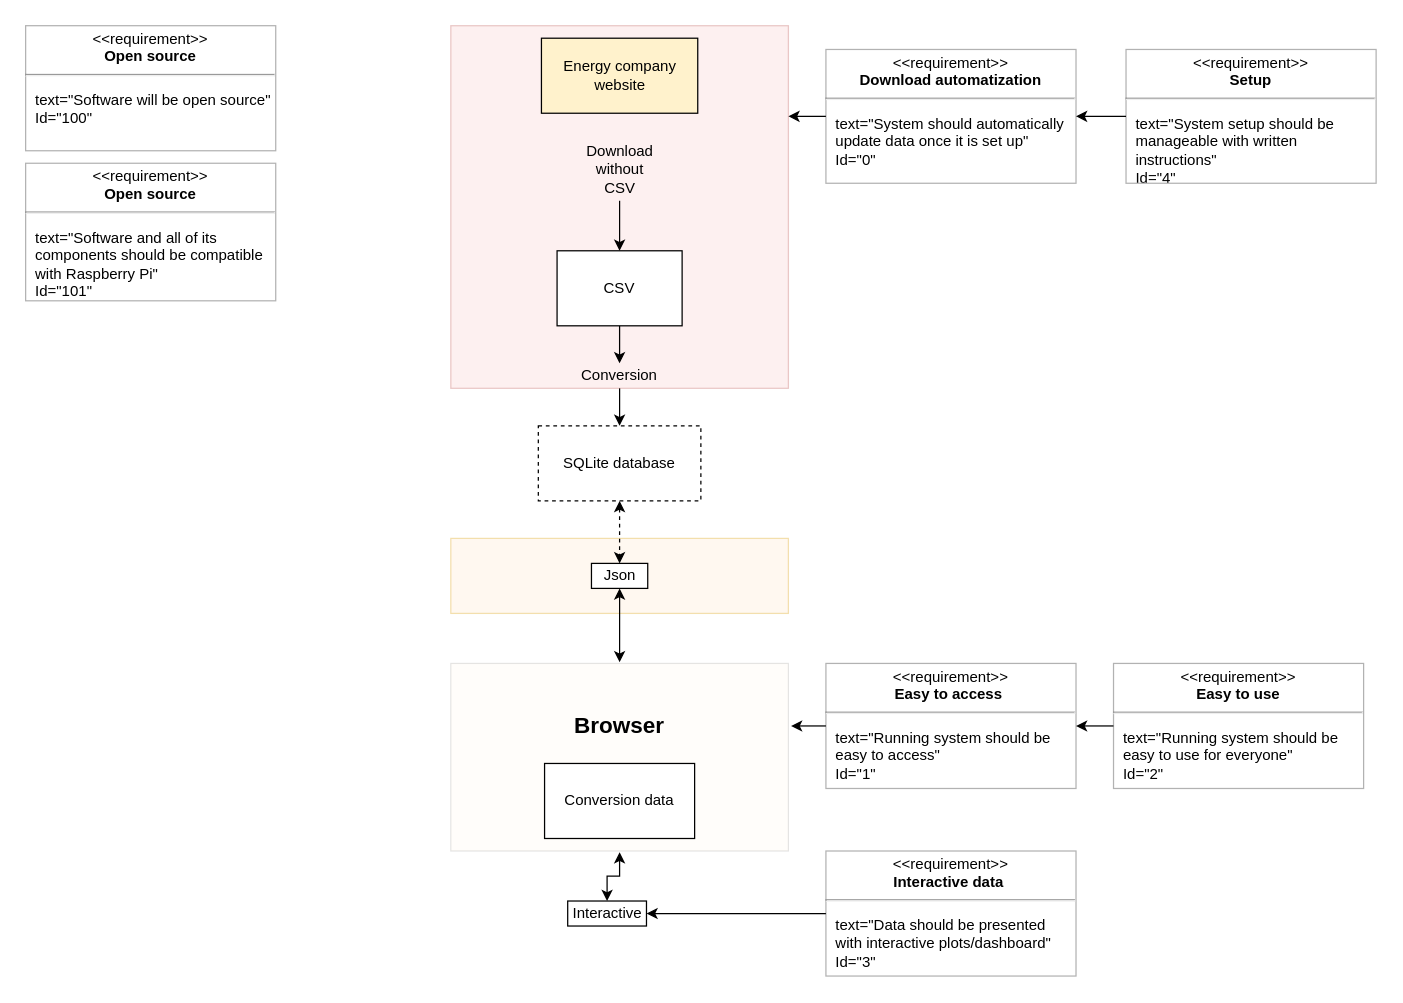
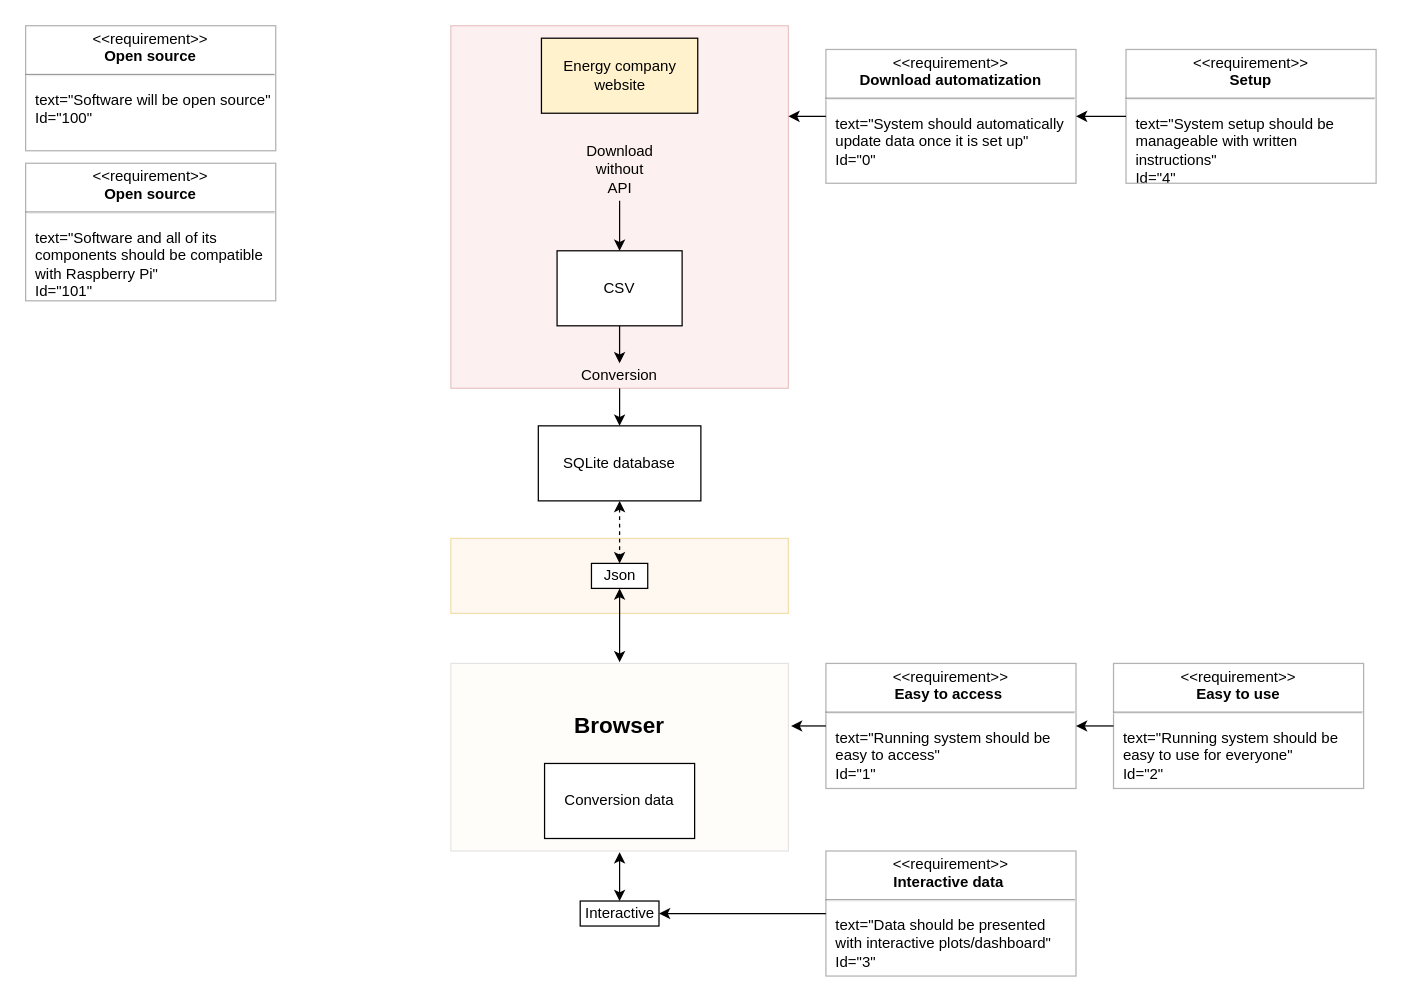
node "Download without CSV": label "Download without CSV" -> "Download without API"
node "SQLite database": style dashed -> solid
node "Interactive": moved (607, 913) -> (619, 913)
